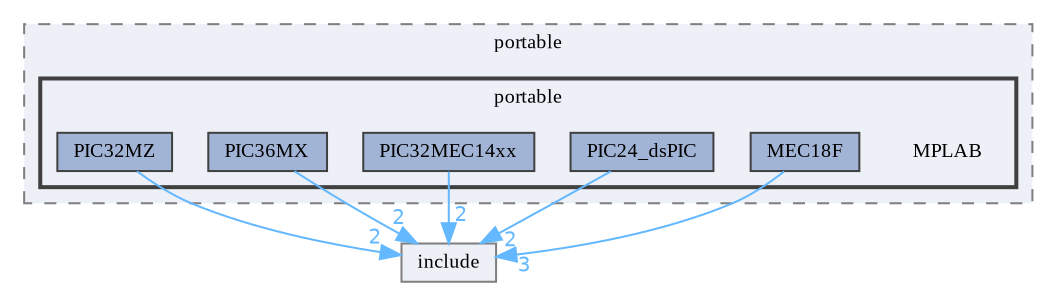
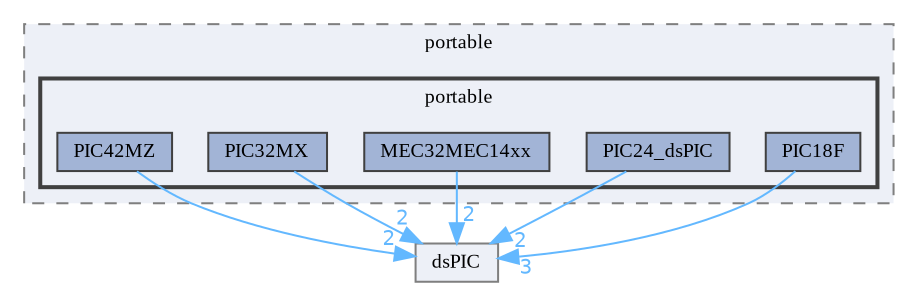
node "PIC32MZ": label "PIC32MZ" -> "PIC42MZ"
node "PIC36MX": label "PIC36MX" -> "PIC32MX"
node "PIC32MEC14xx": label "PIC32MEC14xx" -> "MEC32MEC14xx"
node "MEC18F": label "MEC18F" -> "PIC18F"
node "MPLAB": removed
node "include": label "include" -> "dsPIC"
